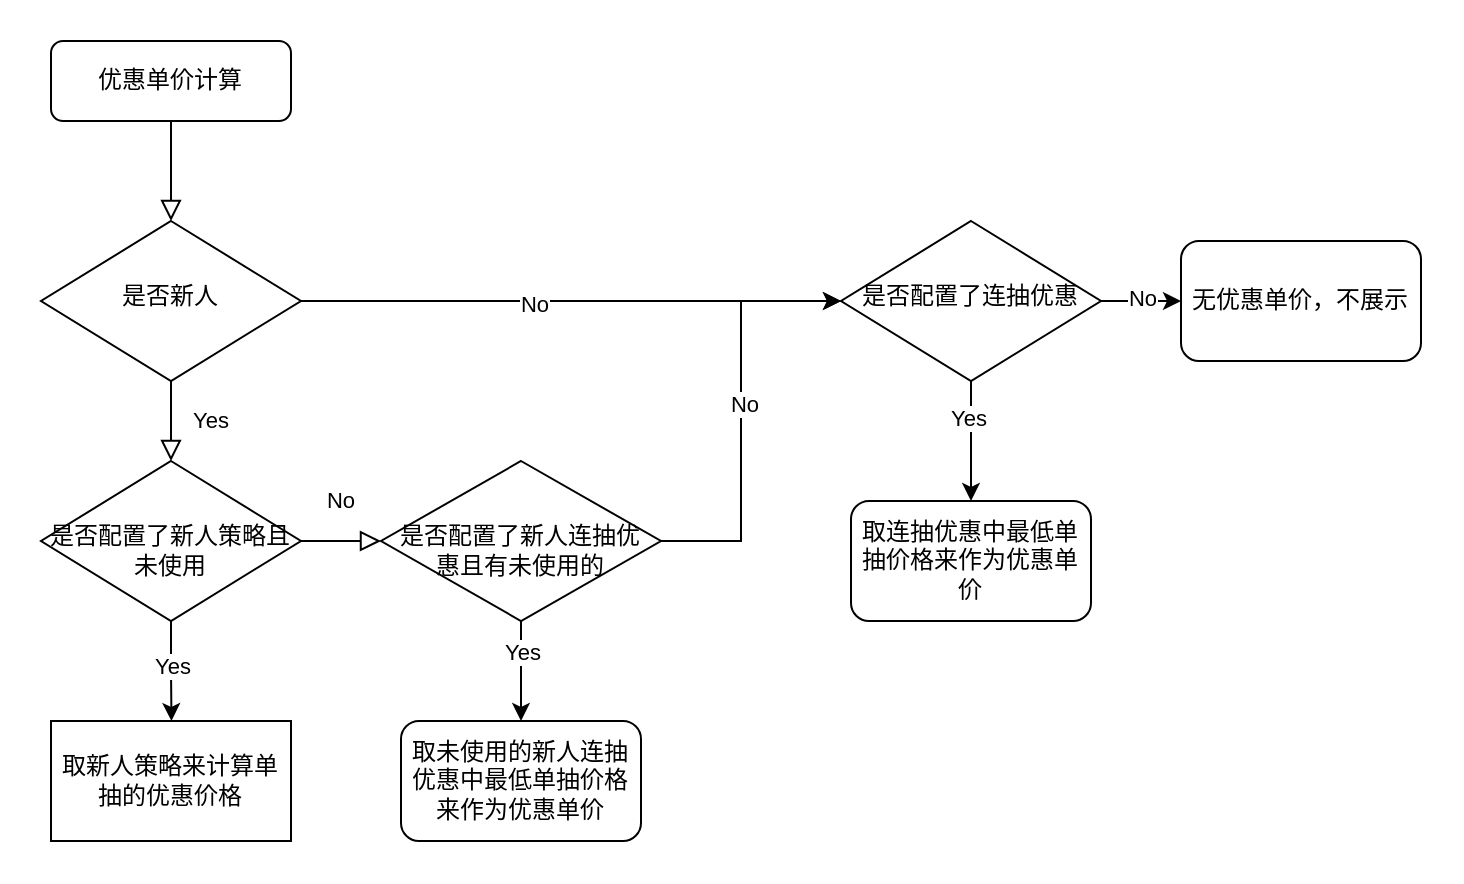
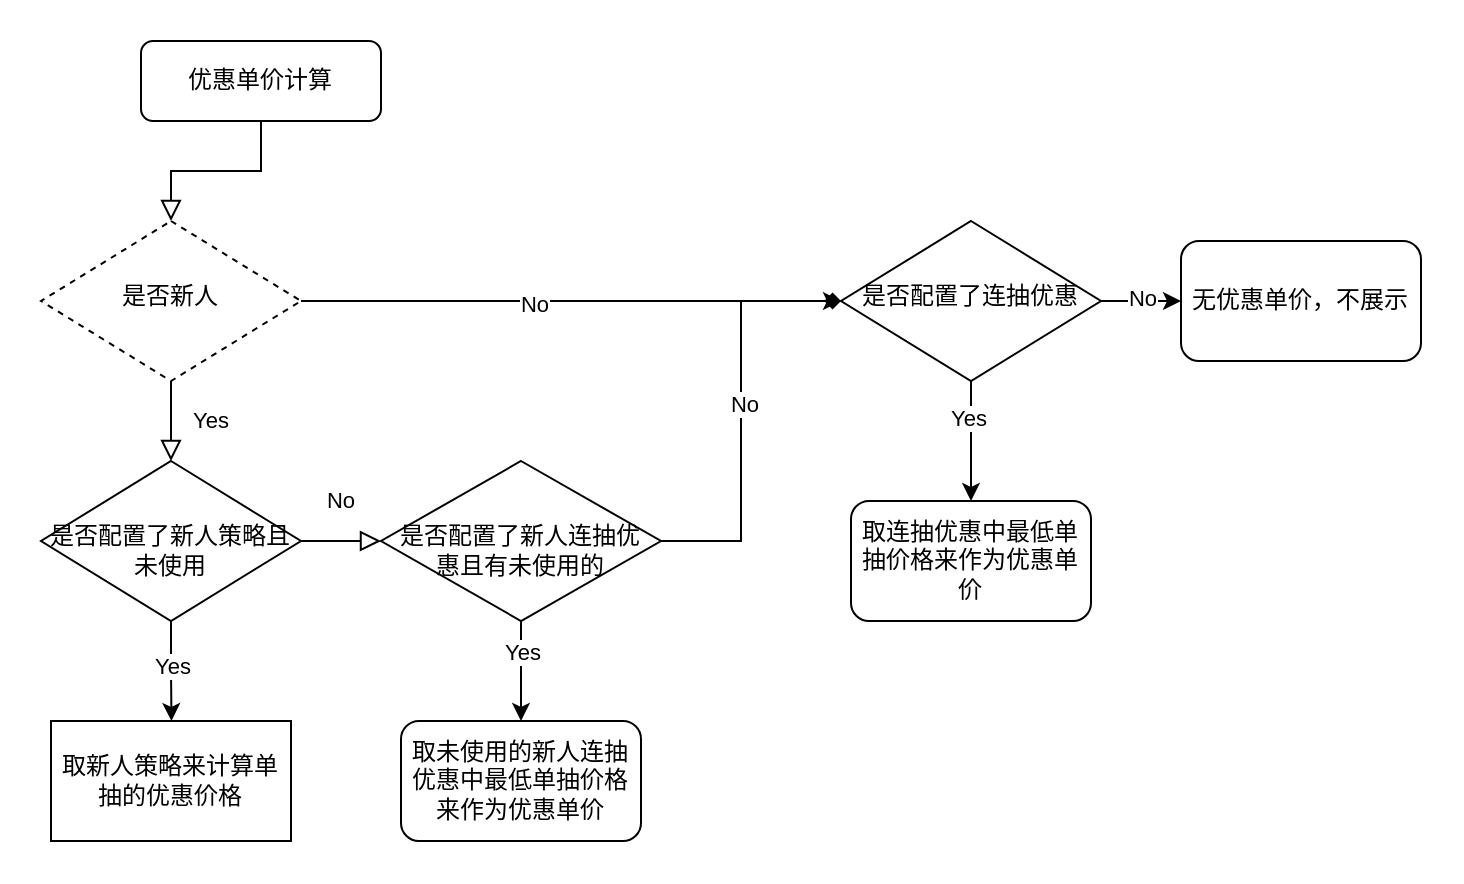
node "优惠单价计算": moved (171, 81) -> (261, 81)
node "是否新人": style solid -> dashed
edge "是否新人" -> "是否配置了连抽优惠": arrowhead classic -> diamond
